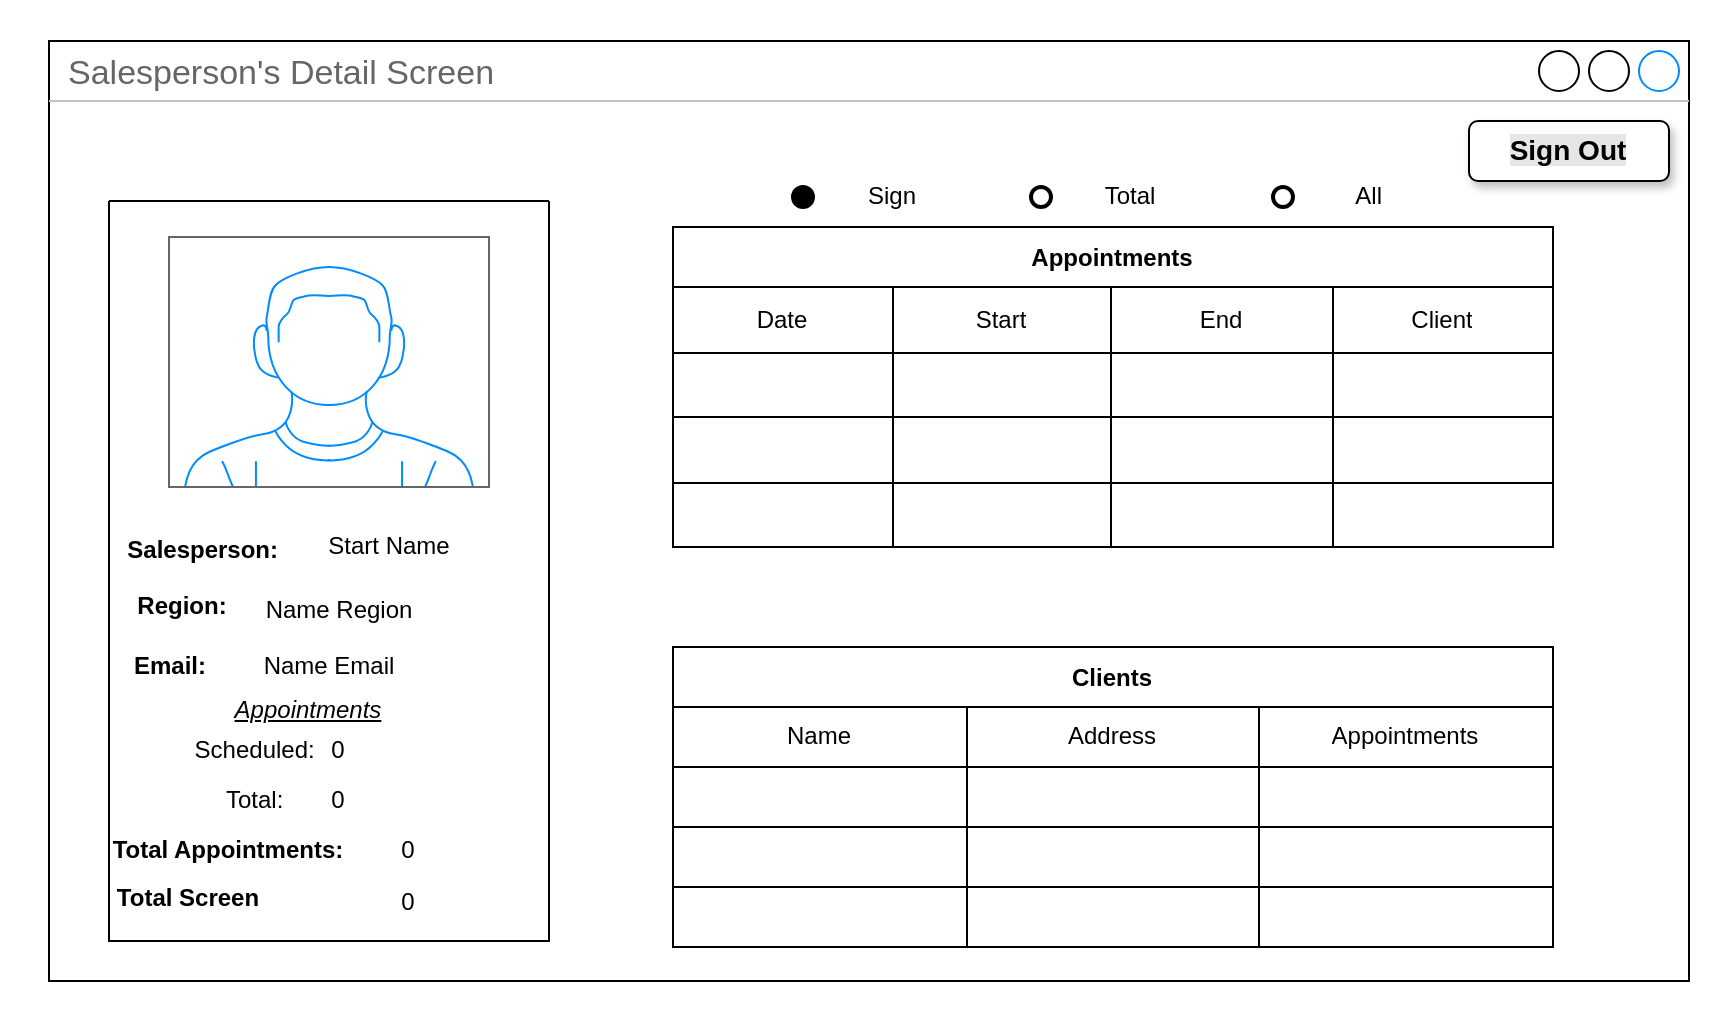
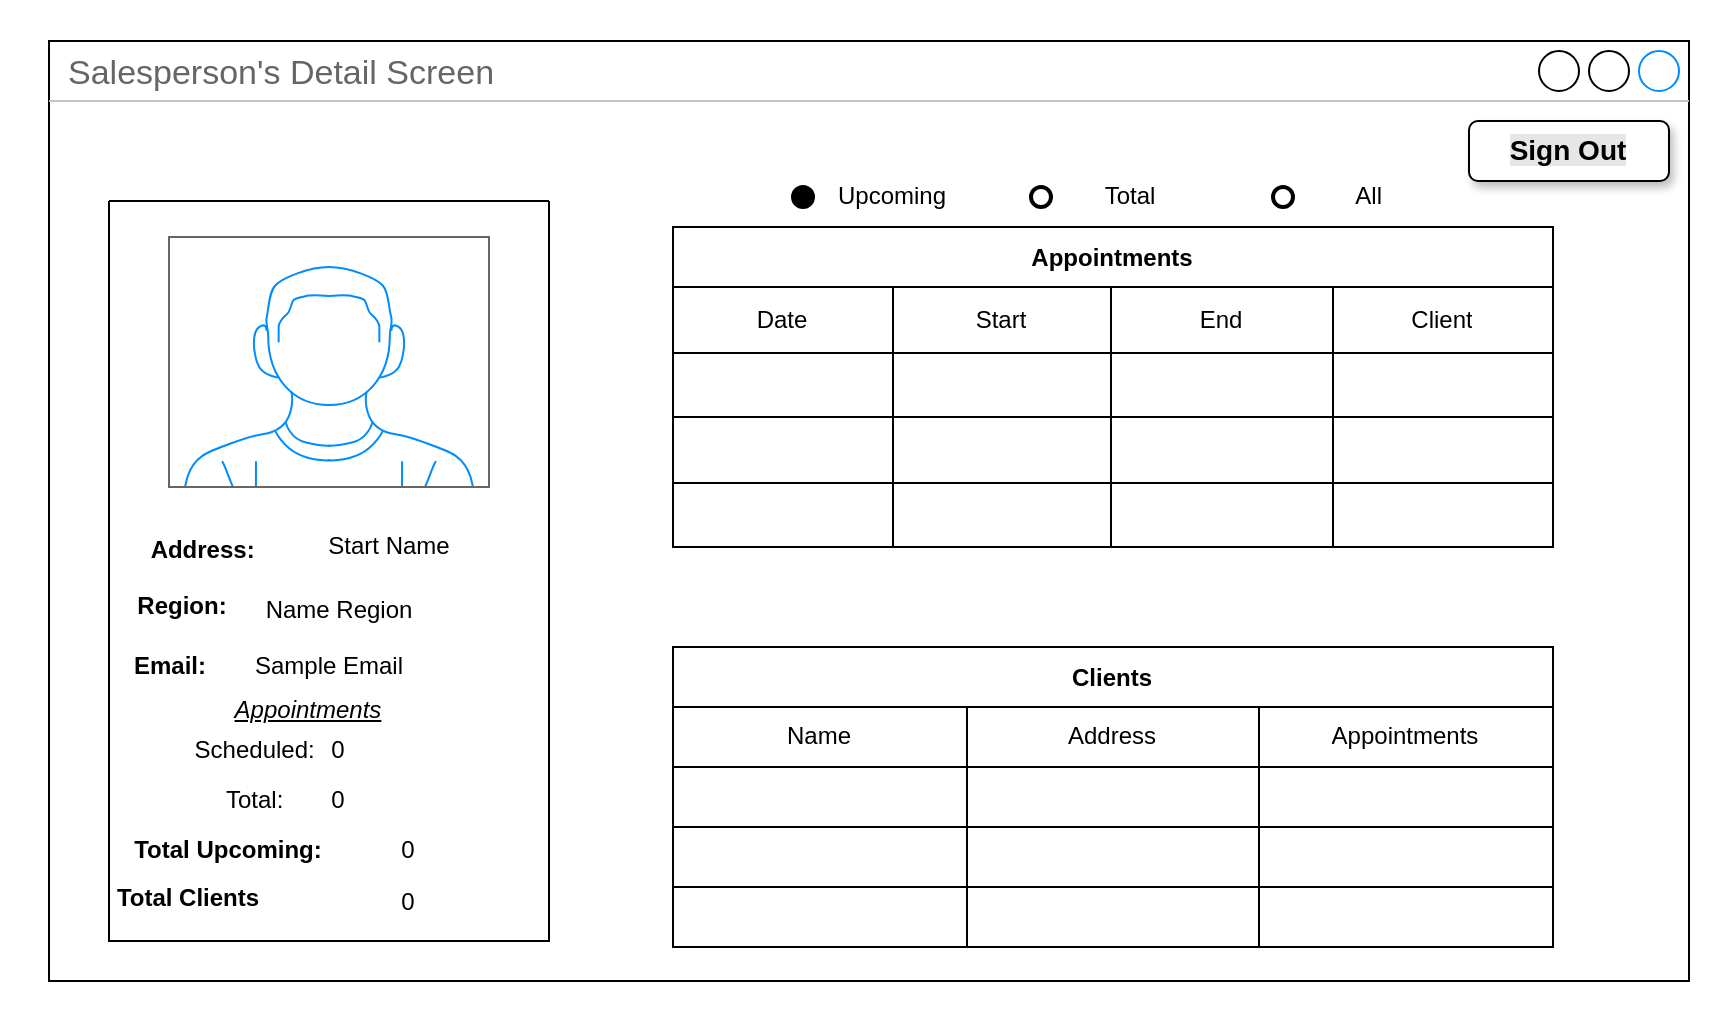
node "Sign": label "Sign" -> "Upcoming"
node "Salesperson:": label "Salesperson:" -> "Address:"
node "Name Email": label "Name Email" -> "Sample Email"
node "Total Appointments:": label "Total Appointments:" -> "Total Upcoming:"
node "Total Screen": label "Total Screen" -> "Total Clients"
